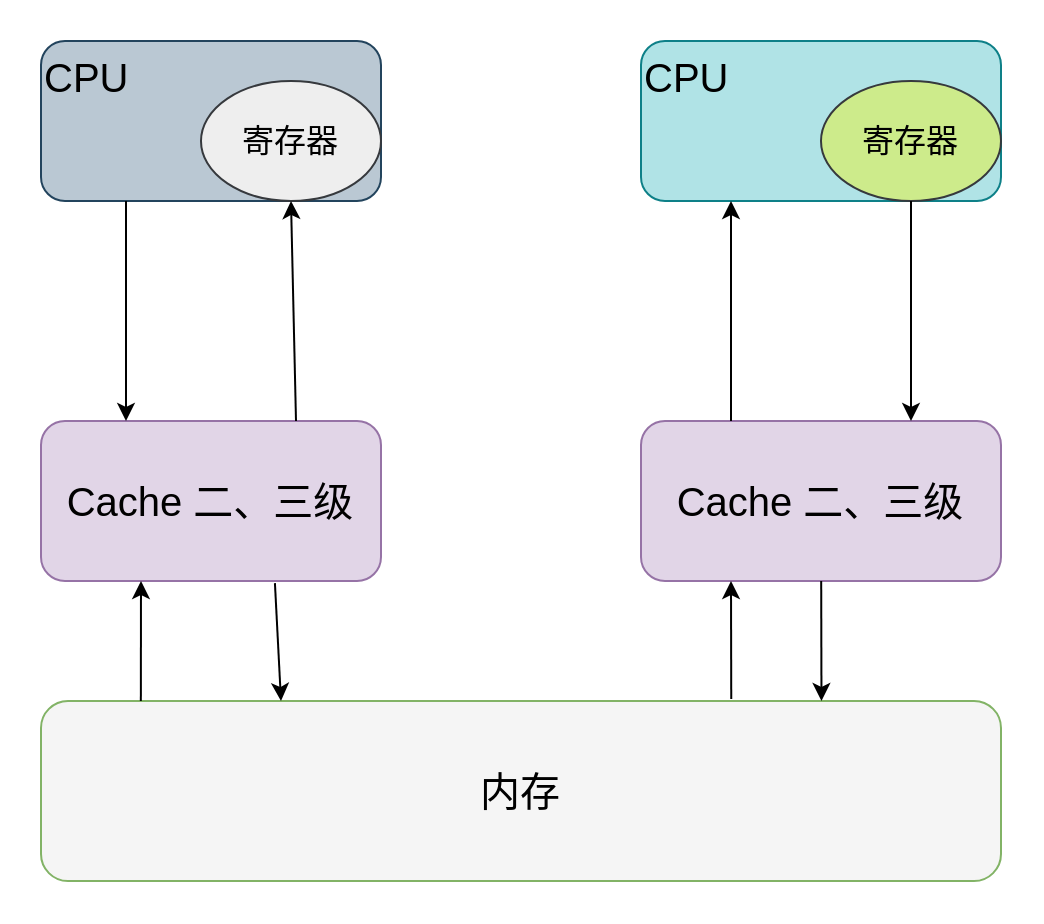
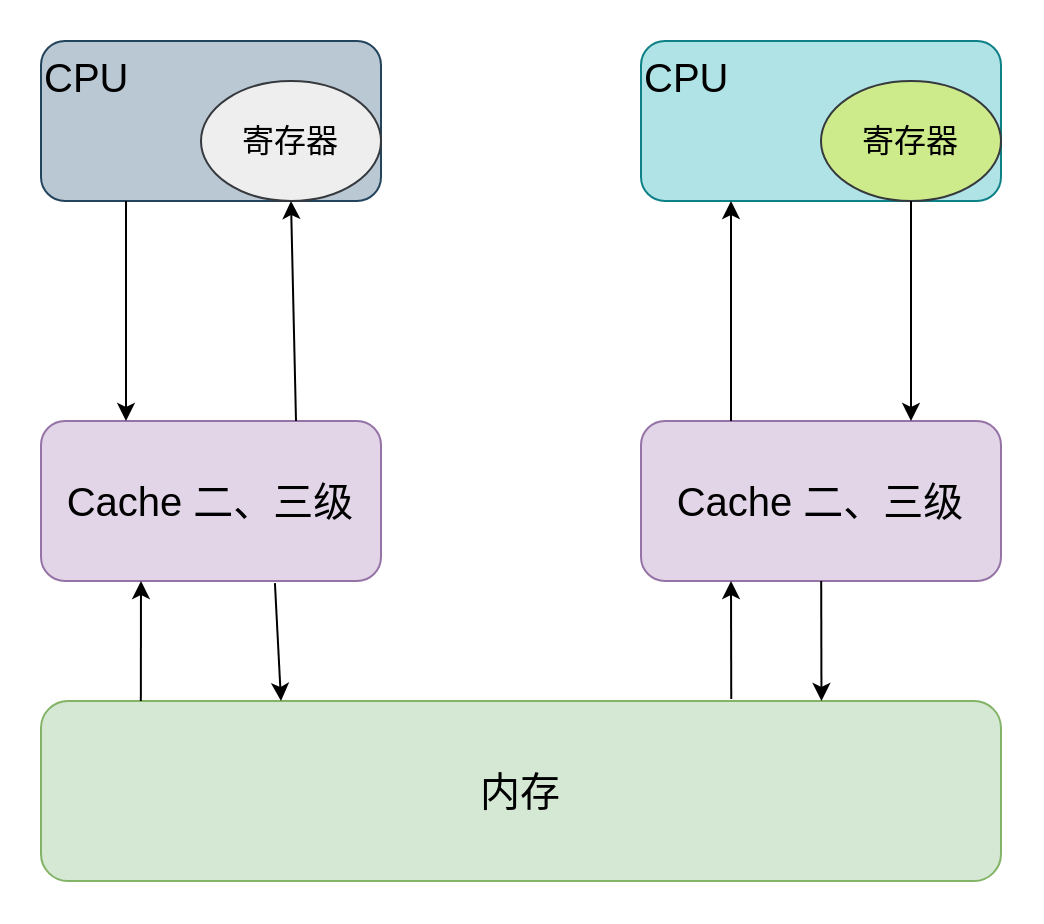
node "内存": fillcolor #f5f5f5 -> #d5e8d4
